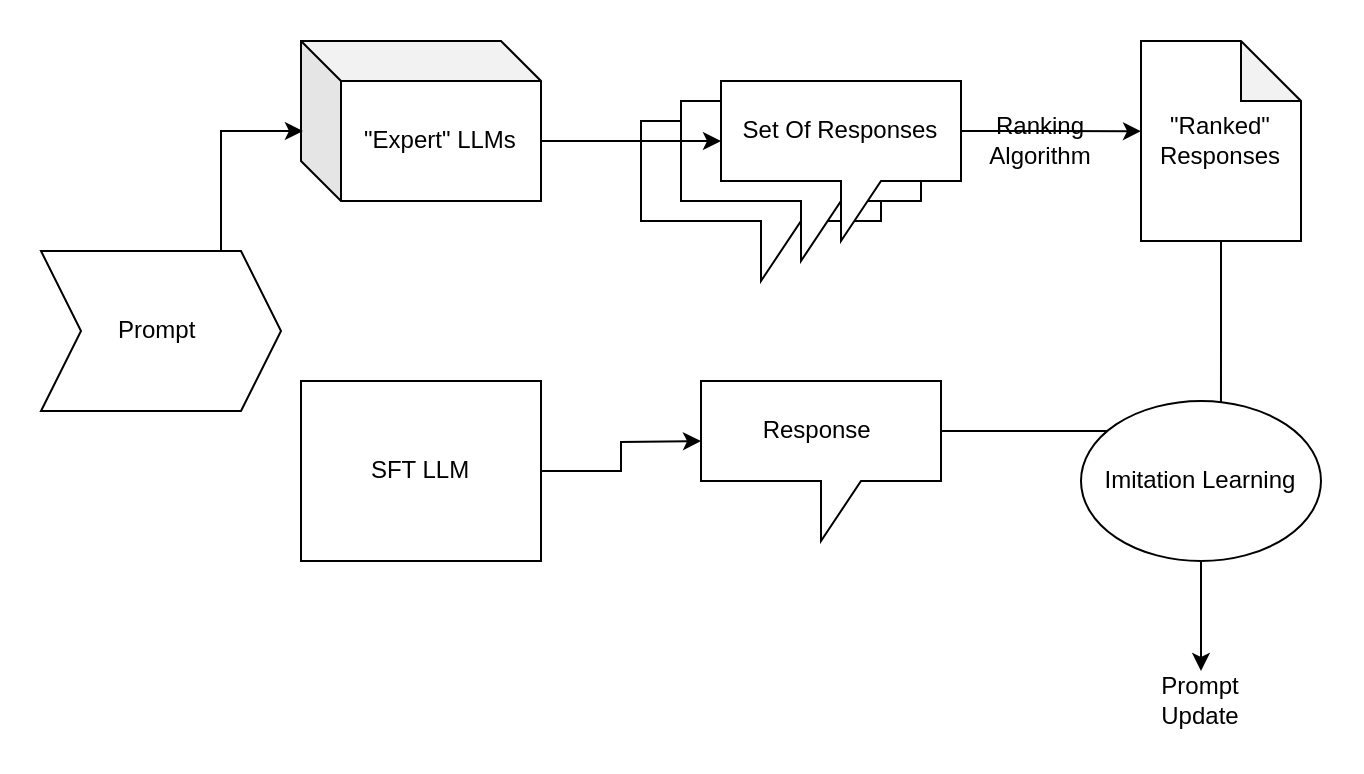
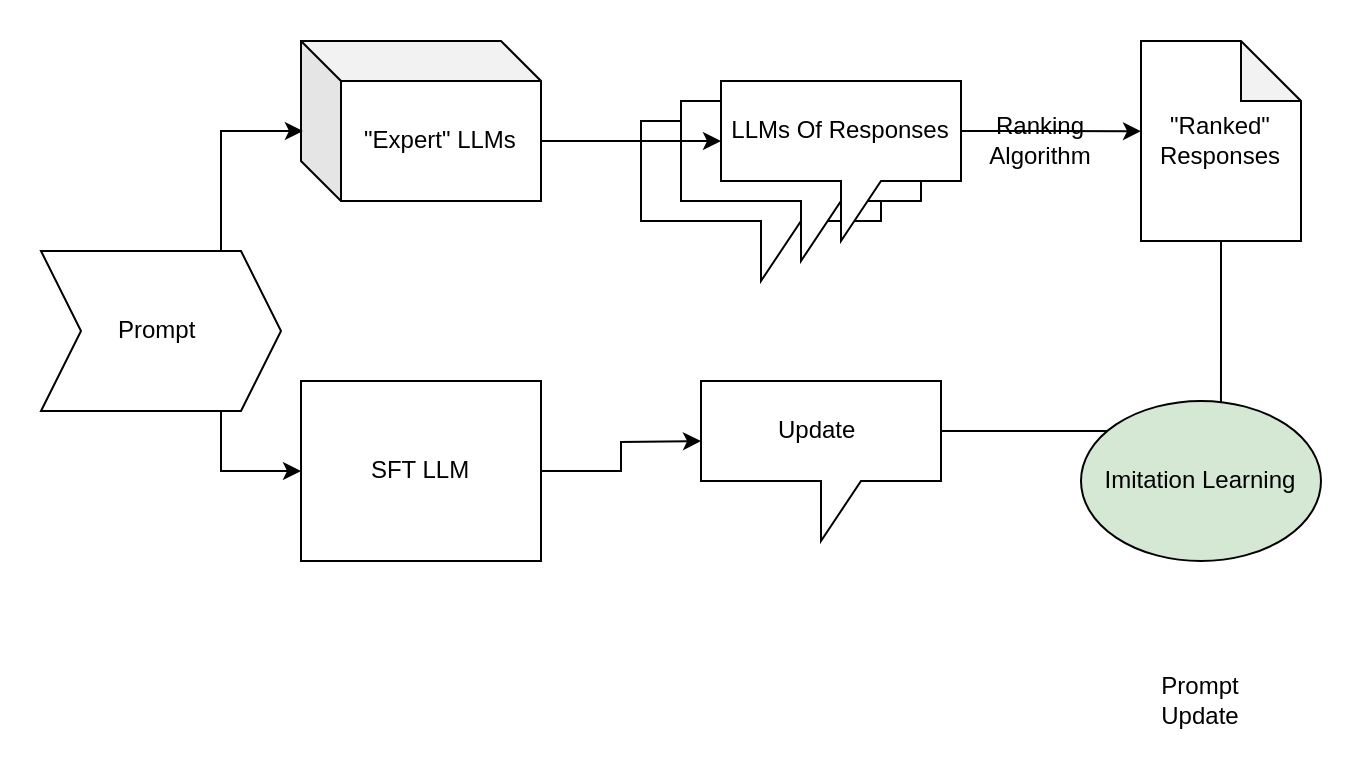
node "Set Of Responses": label "Set Of Responses" -> "LLMs Of Responses"
node "Response": label "Response" -> "Update"
edge "Prompt" -> "SFT LLM": added
node "Imitation Learning": fillcolor #ffffff -> #d5e8d4
edge "Imitation Learning" -> "Prompt Update": removed
